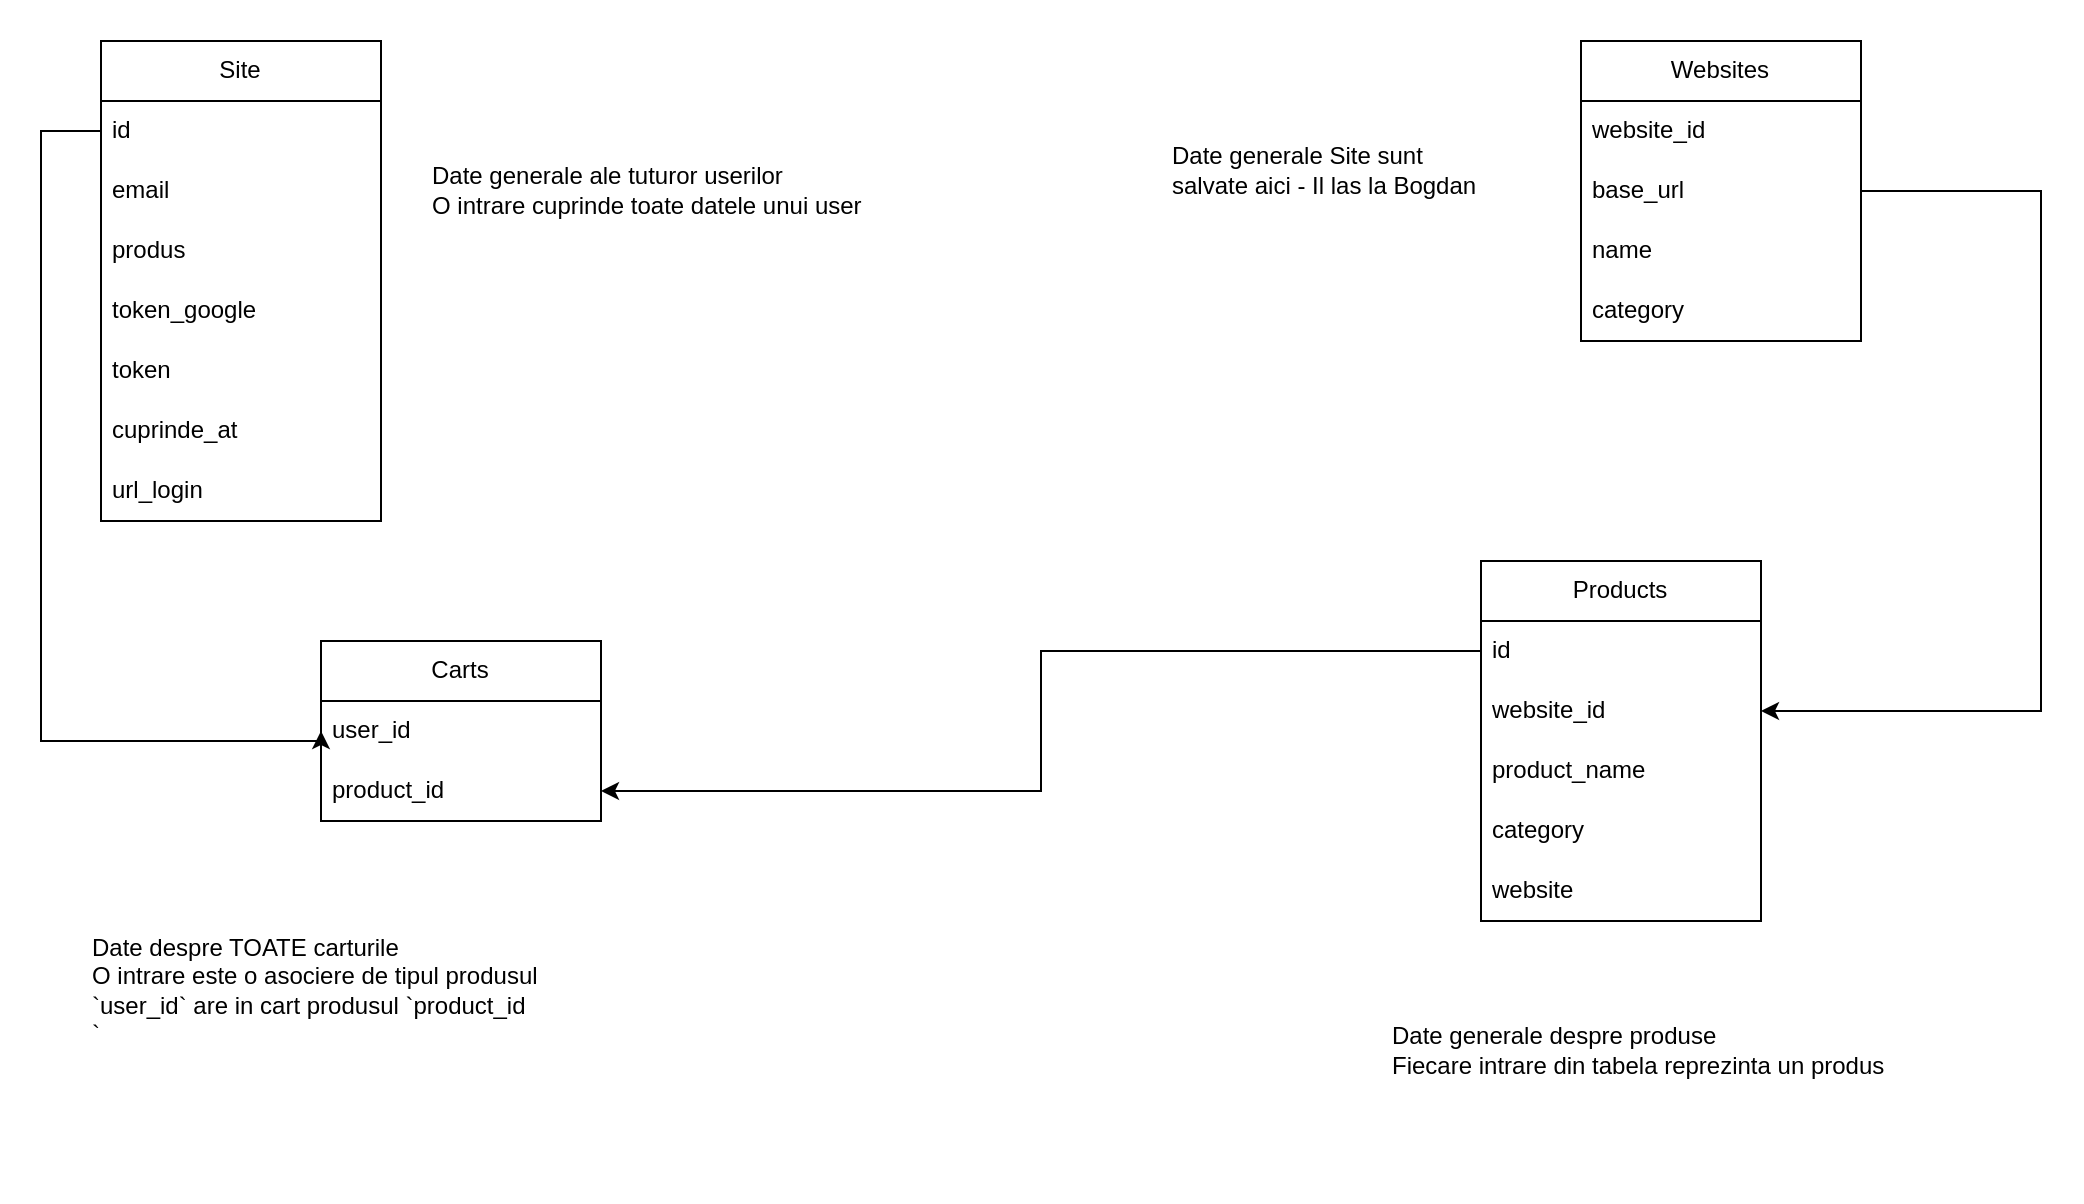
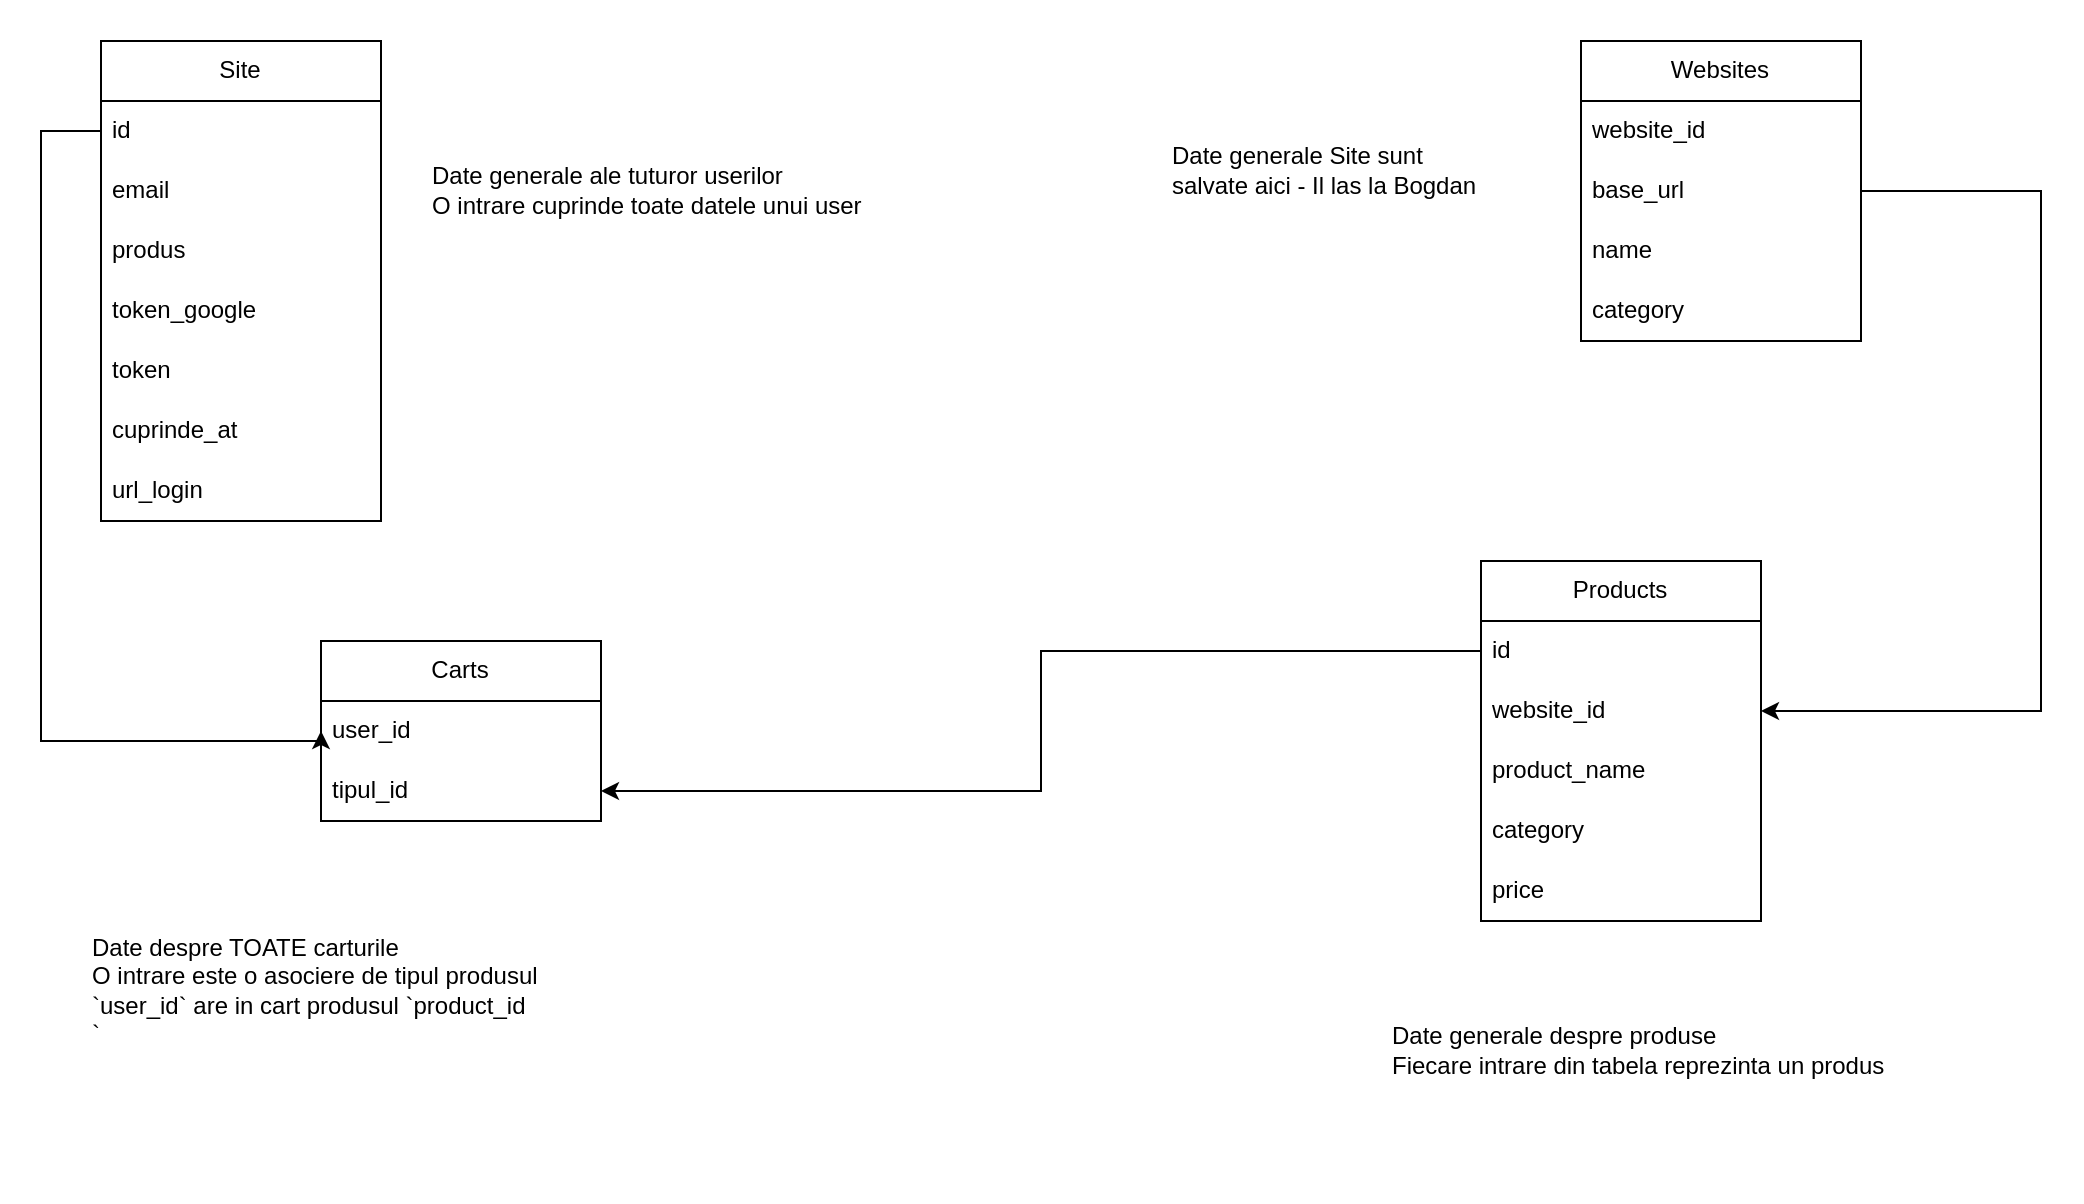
node "product_id": label "product_id" -> "tipul_id"
node "website": label "website" -> "price"
